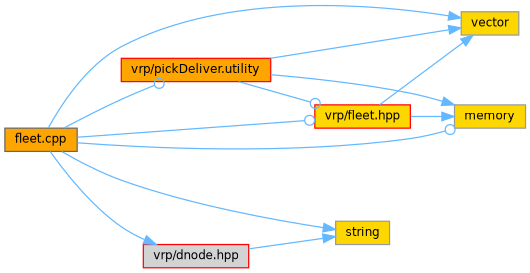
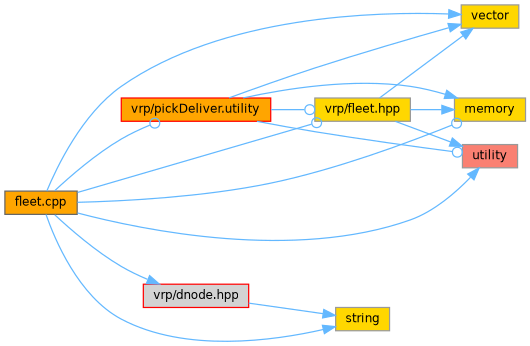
node "vrp/fleet.hpp": color red -> grey60
node "utility": added
